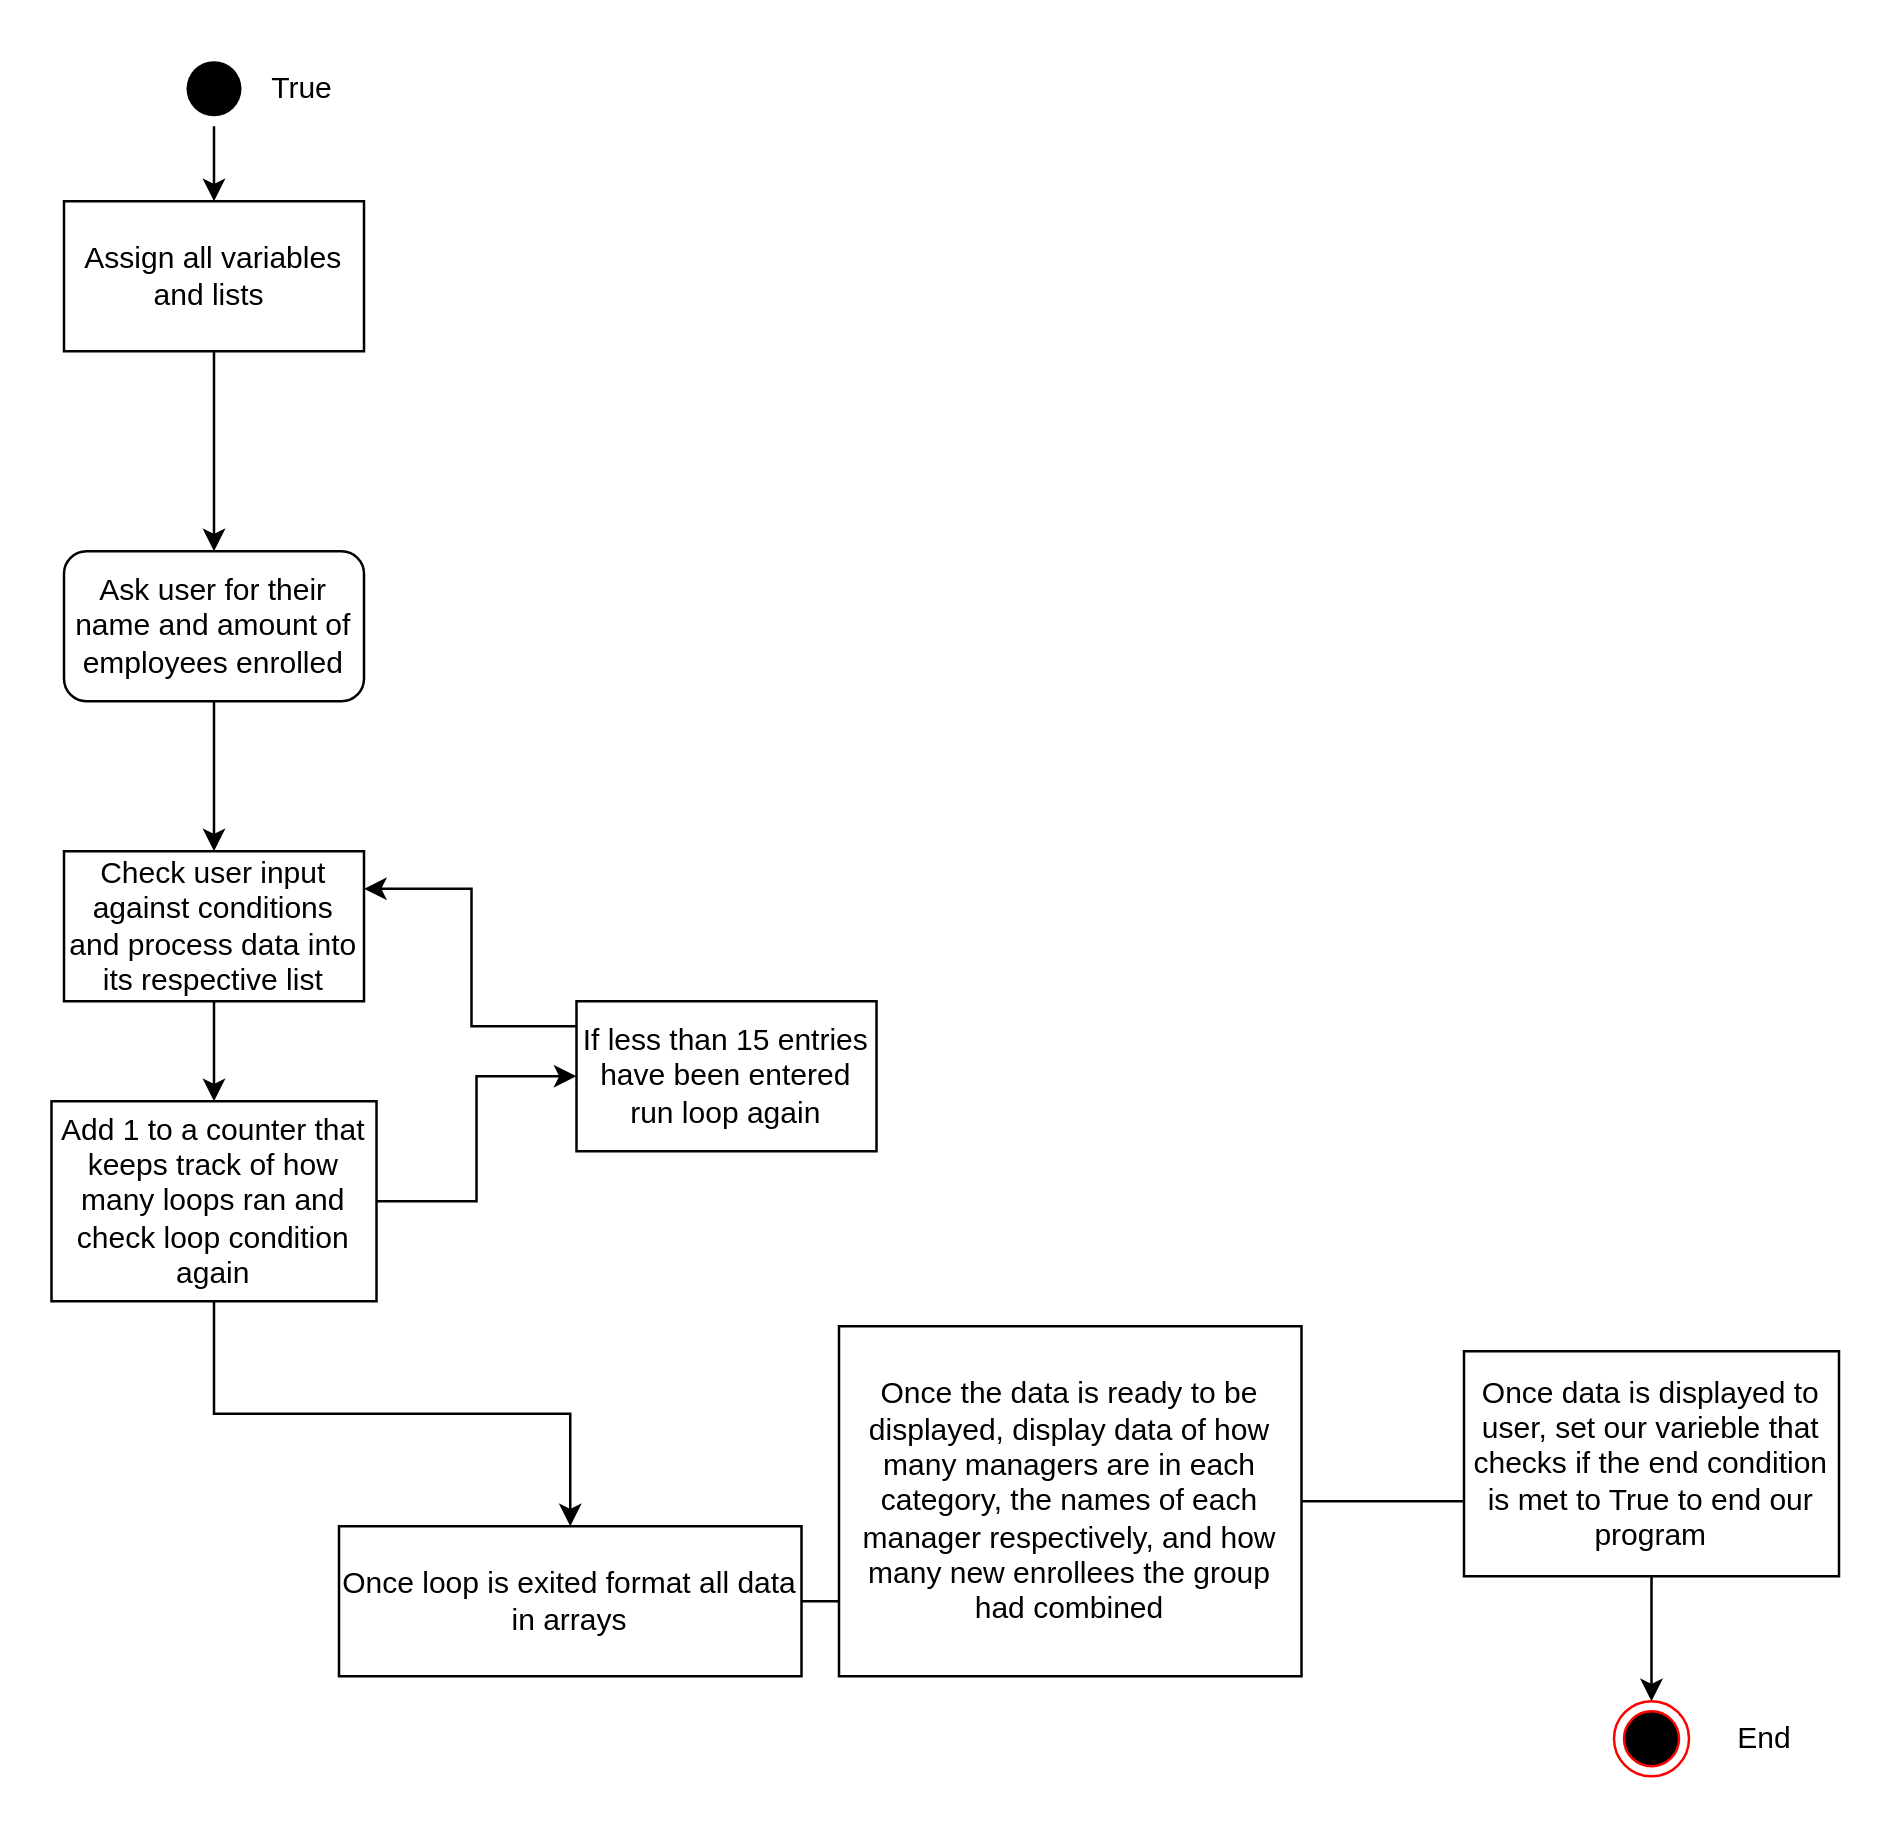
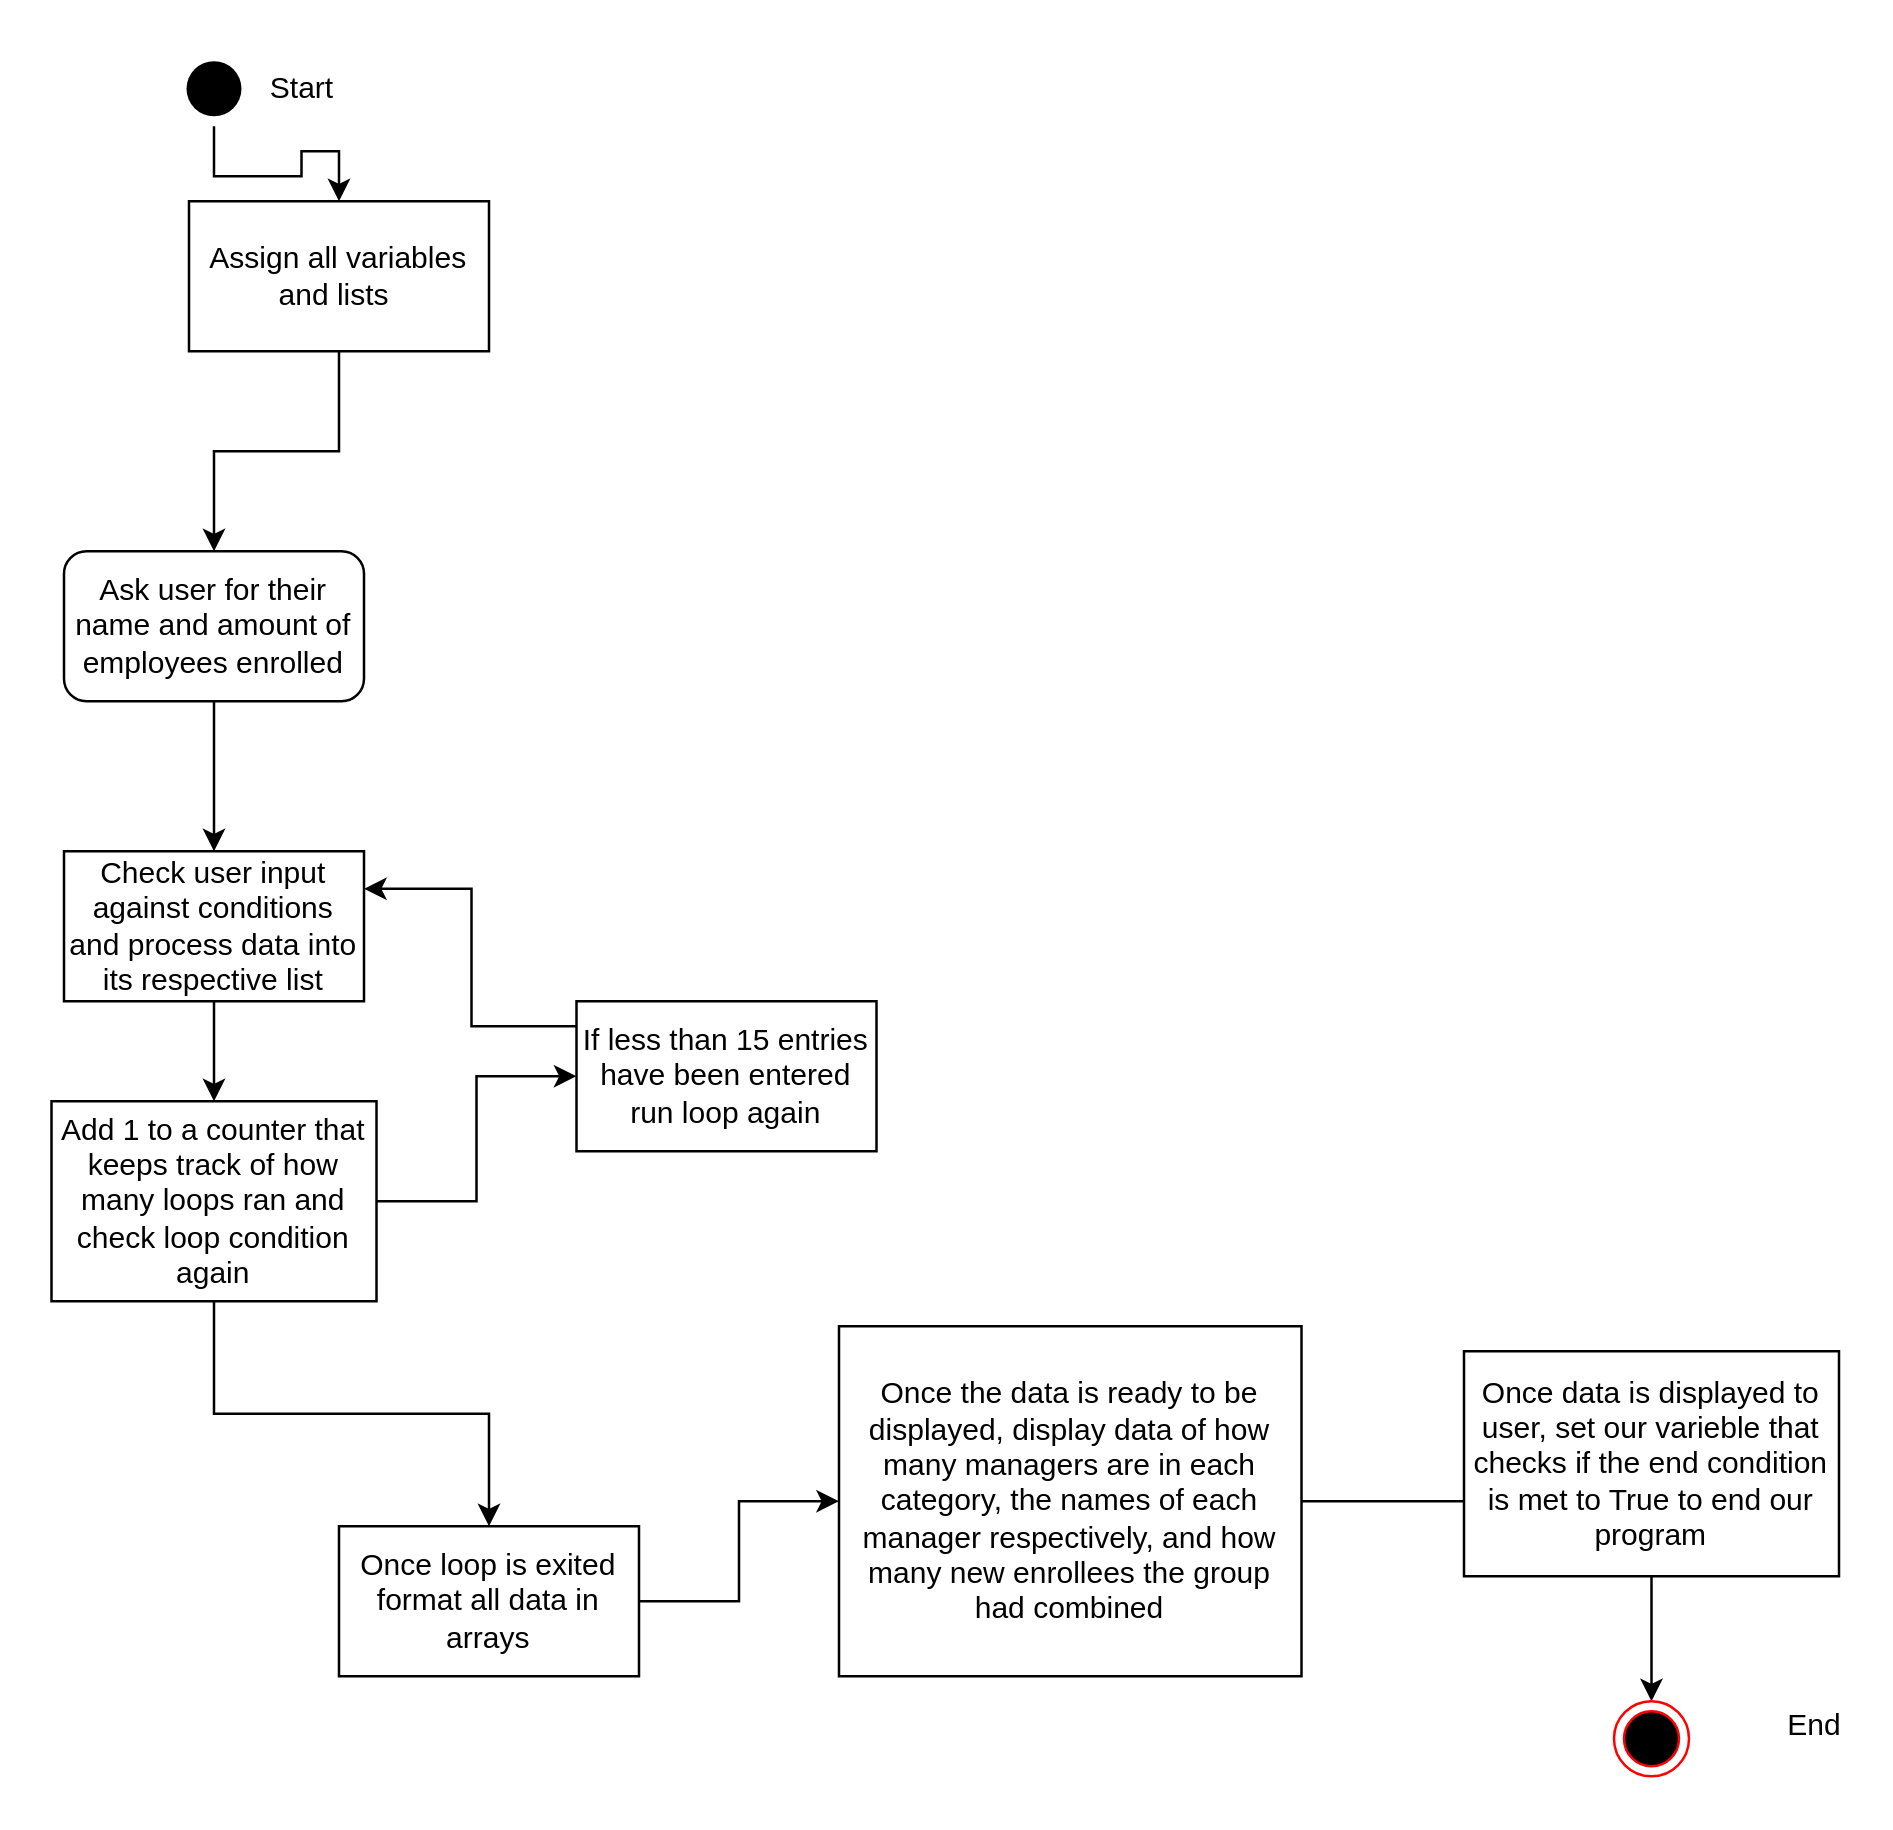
node "True": label "True" -> "Start"
node "Assign all variables and lists": moved (214, 276) -> (339, 276)
node "Once loop is exited format all data in arrays": size 463x150 -> 300x150
node "End": moved (1764, 1739) -> (1814, 1726)
